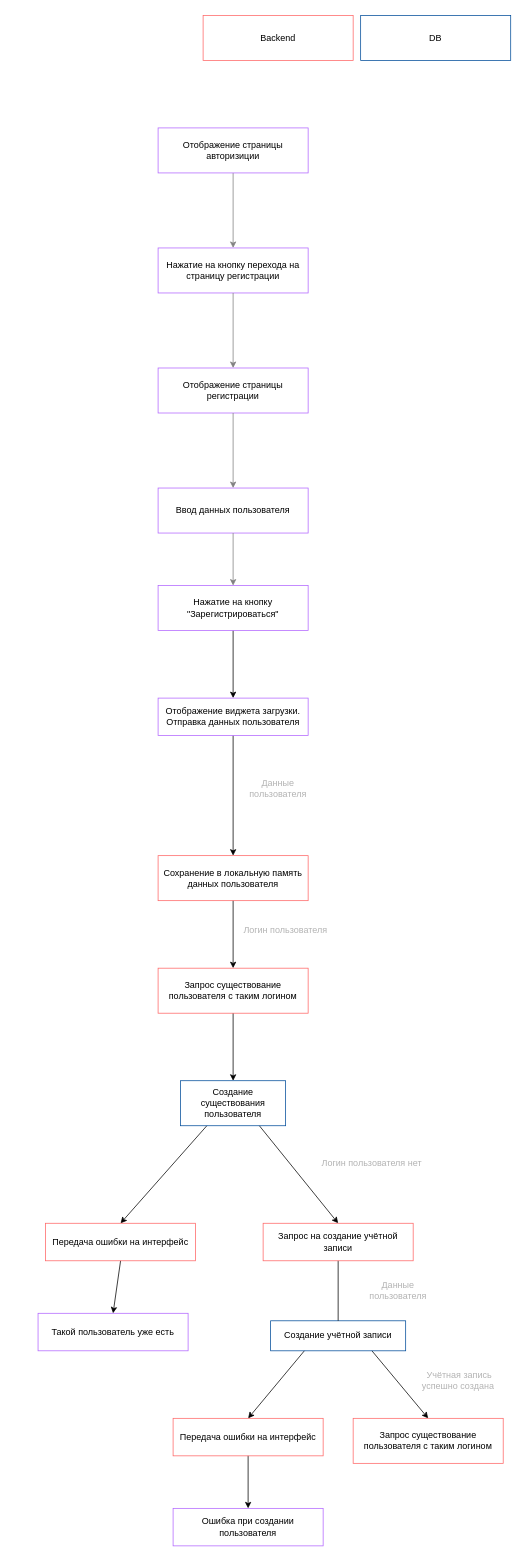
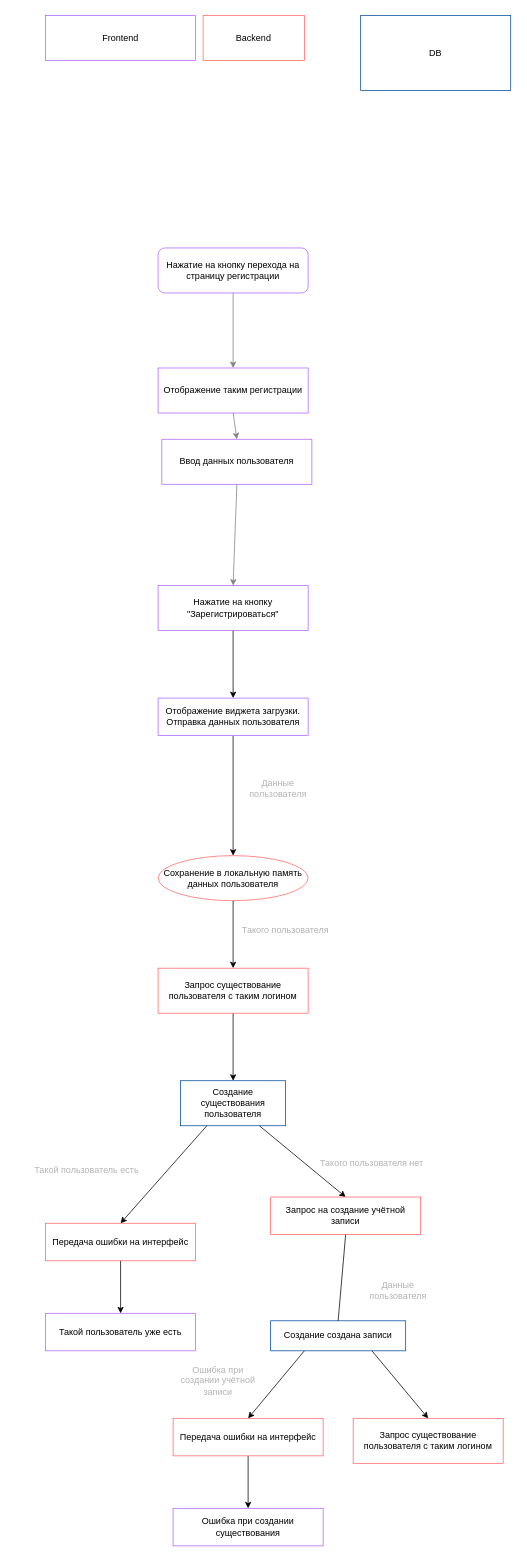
node "Frontend": added
node "Backend": size 150x45 -> 101x45
node "DB": size 150x45 -> 150x75
node "Отображение страницы авторизиции": removed
edge "Отображение страницы авторизиции" -> "Нажатие на кнопку перехода на страницу регистрации": removed
node "Нажатие на кнопку перехода на страницу регистрации": shape rectangle -> rounded rectangle
node "Отображение страницы регистрации": label "Отображение страницы регистрации" -> "Отображение таким регистрации"
node "Ввод данных пользователя": moved (233, 510) -> (237, 462)
node "Сохранение в локальную память данных пользователя": shape rectangle -> ellipse
node "Логин пользователя": label "Логин пользователя" -> "Такого пользователя"
node "Логин пользователя нет": label "Логин пользователя нет" -> "Такого пользователя нет"
node "Такой пользователь есть": added
node "Запрос на создание учётной записи": moved (338, 1242) -> (345, 1215)
node "Такой пользователь уже есть": moved (113, 1332) -> (120, 1332)
node "Создание учётной записи": label "Создание учётной записи" -> "Создание создана записи"
node "Ошибка при создании учётной записи": added
node "Учётная запись успешно создана": removed
node "Ошибка при создании пользователя": label "Ошибка при создании пользователя" -> "Ошибка при создании существования"
